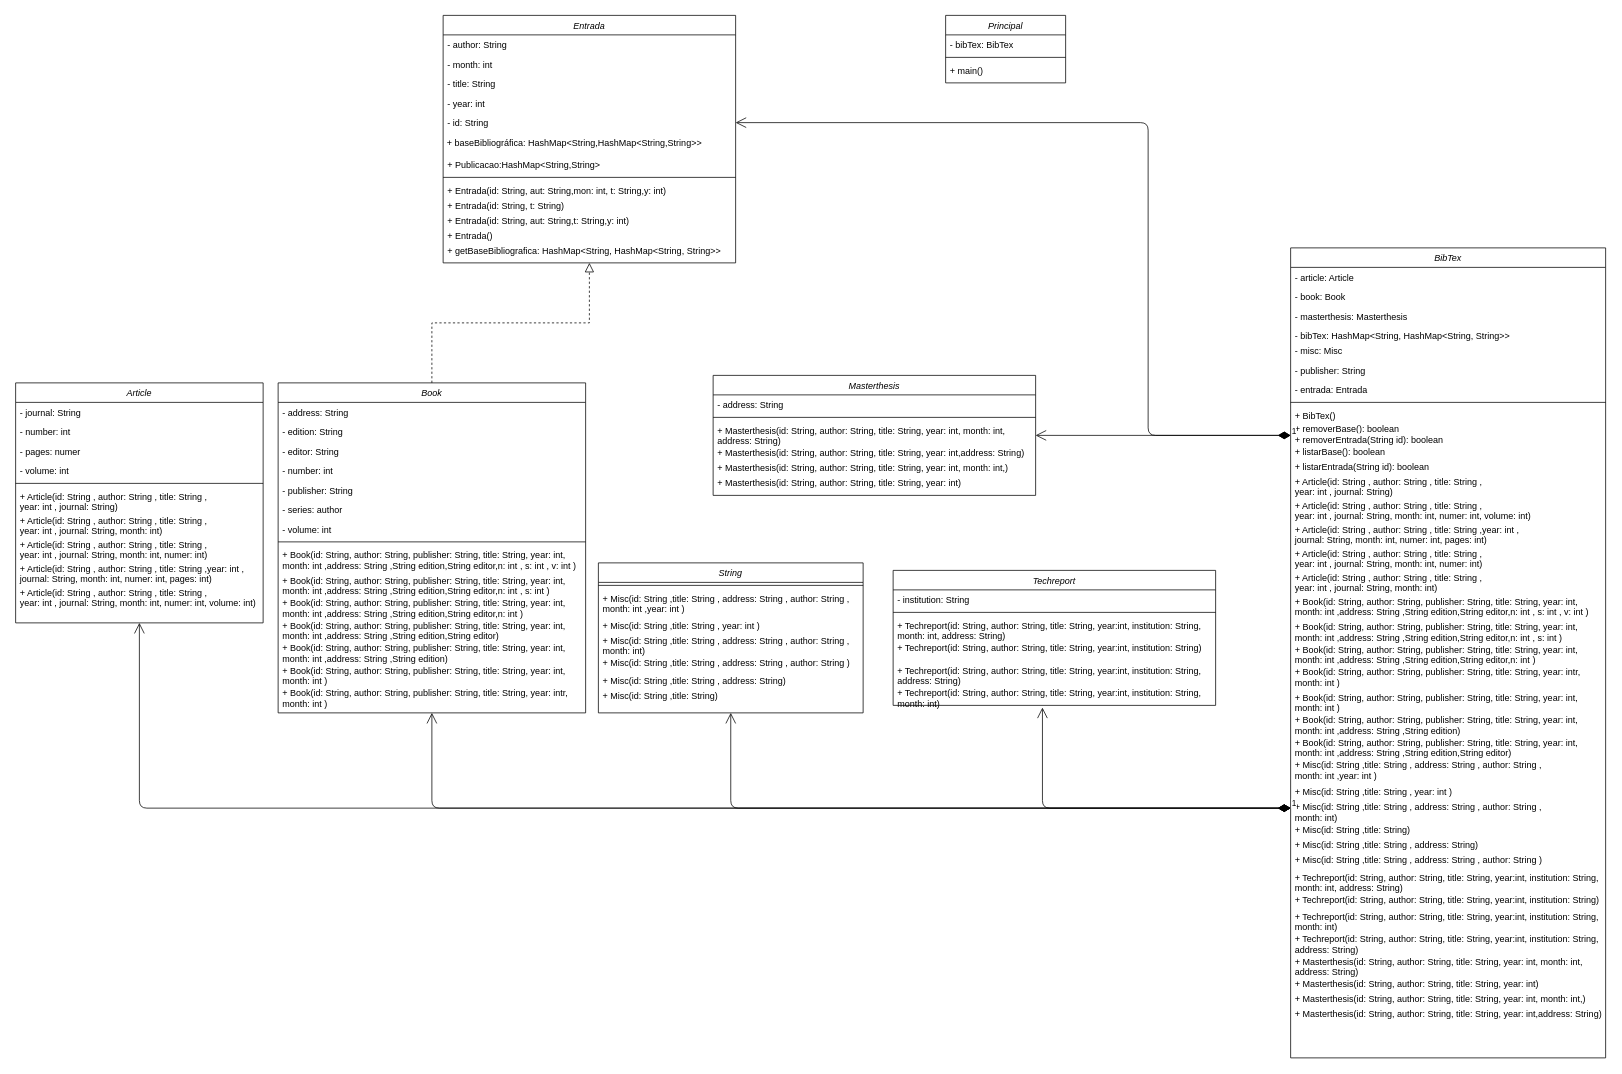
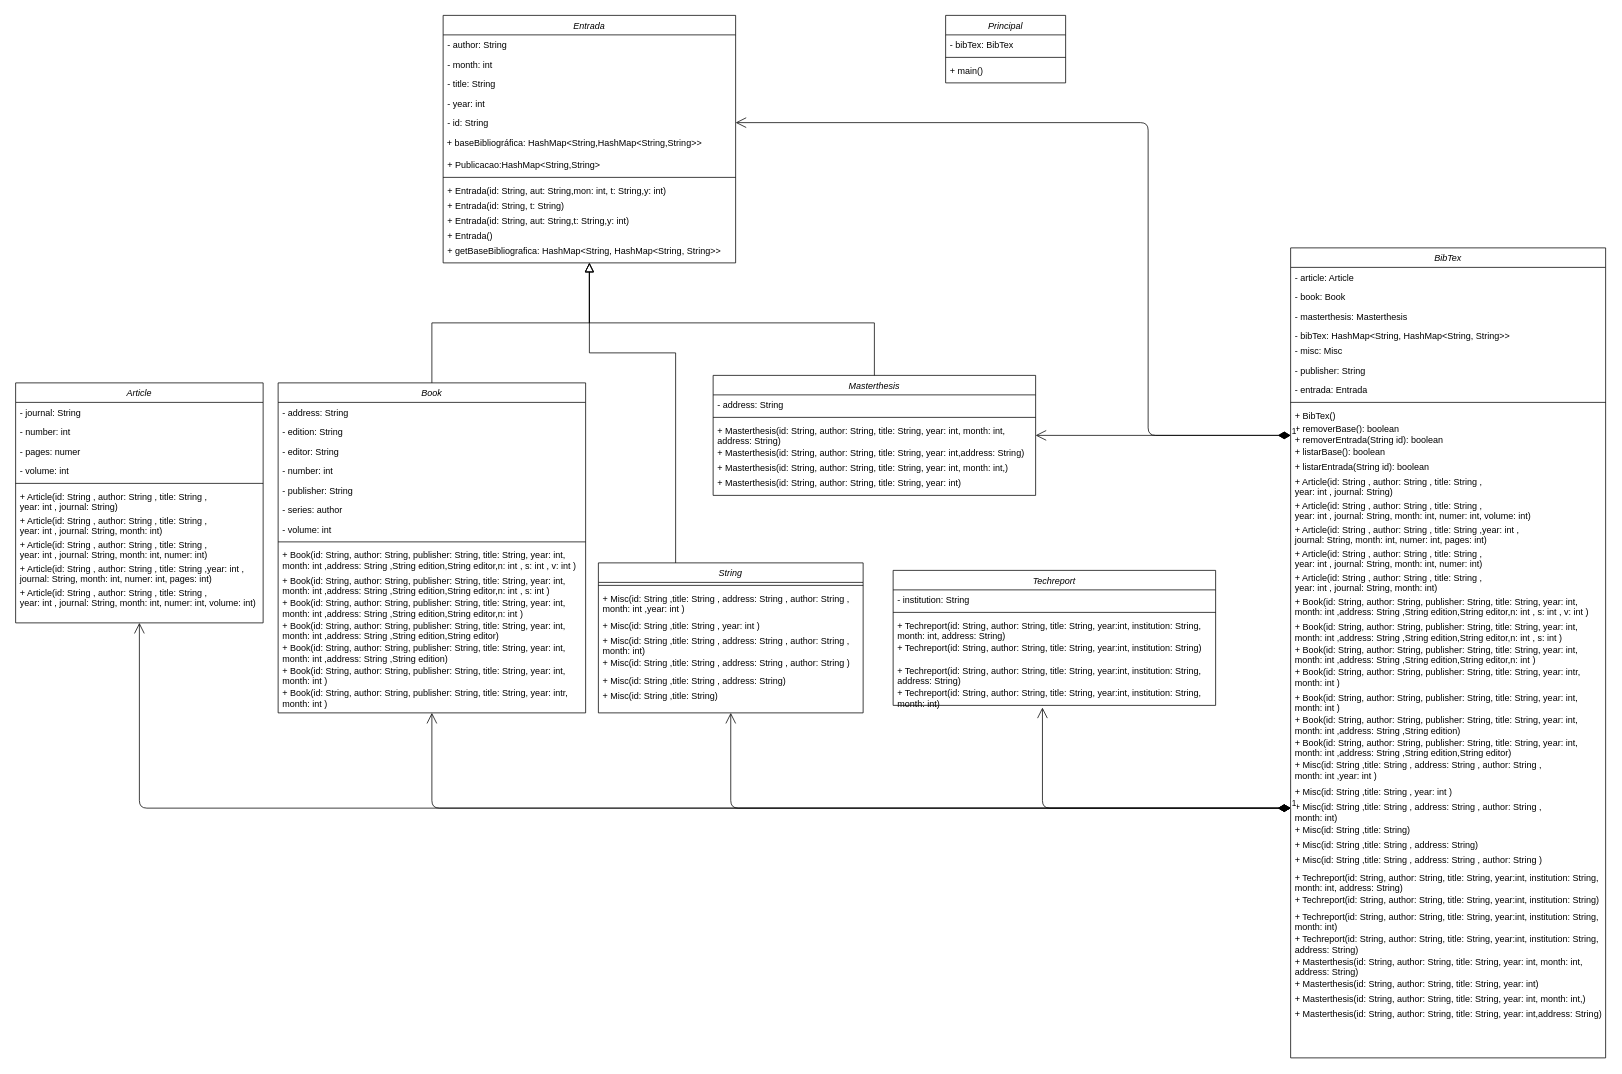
edge "Book" -> "Entrada": style dashed -> solid
edge "Masterthesis" -> "Entrada": added
edge "String" -> "Entrada": added
